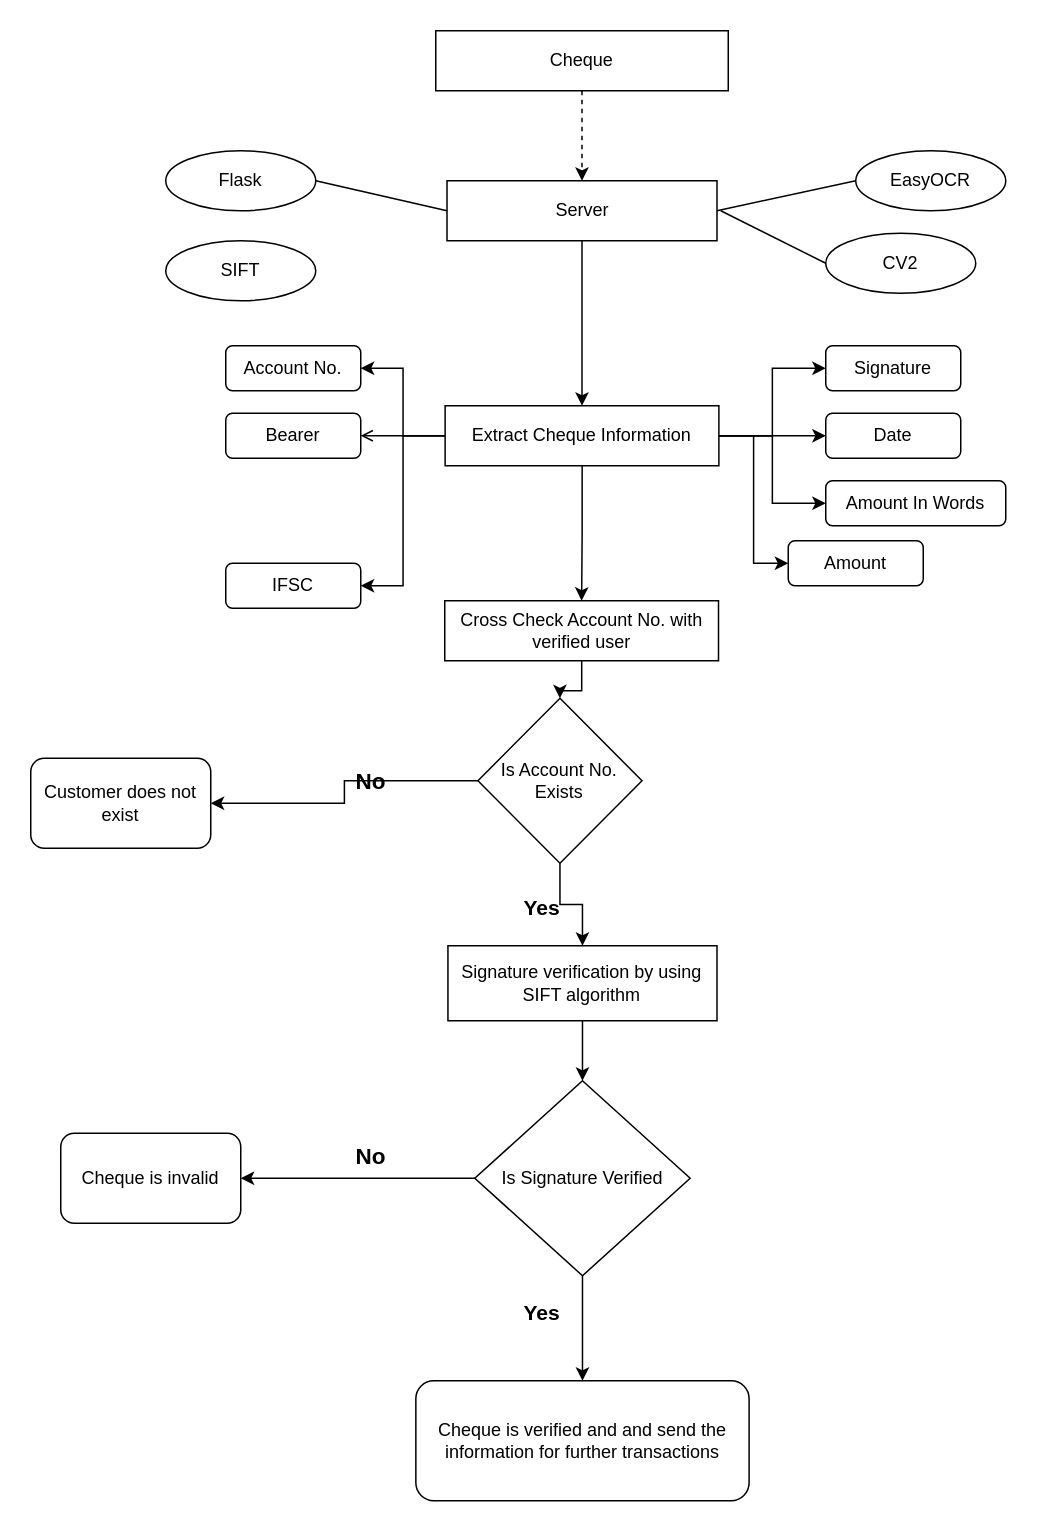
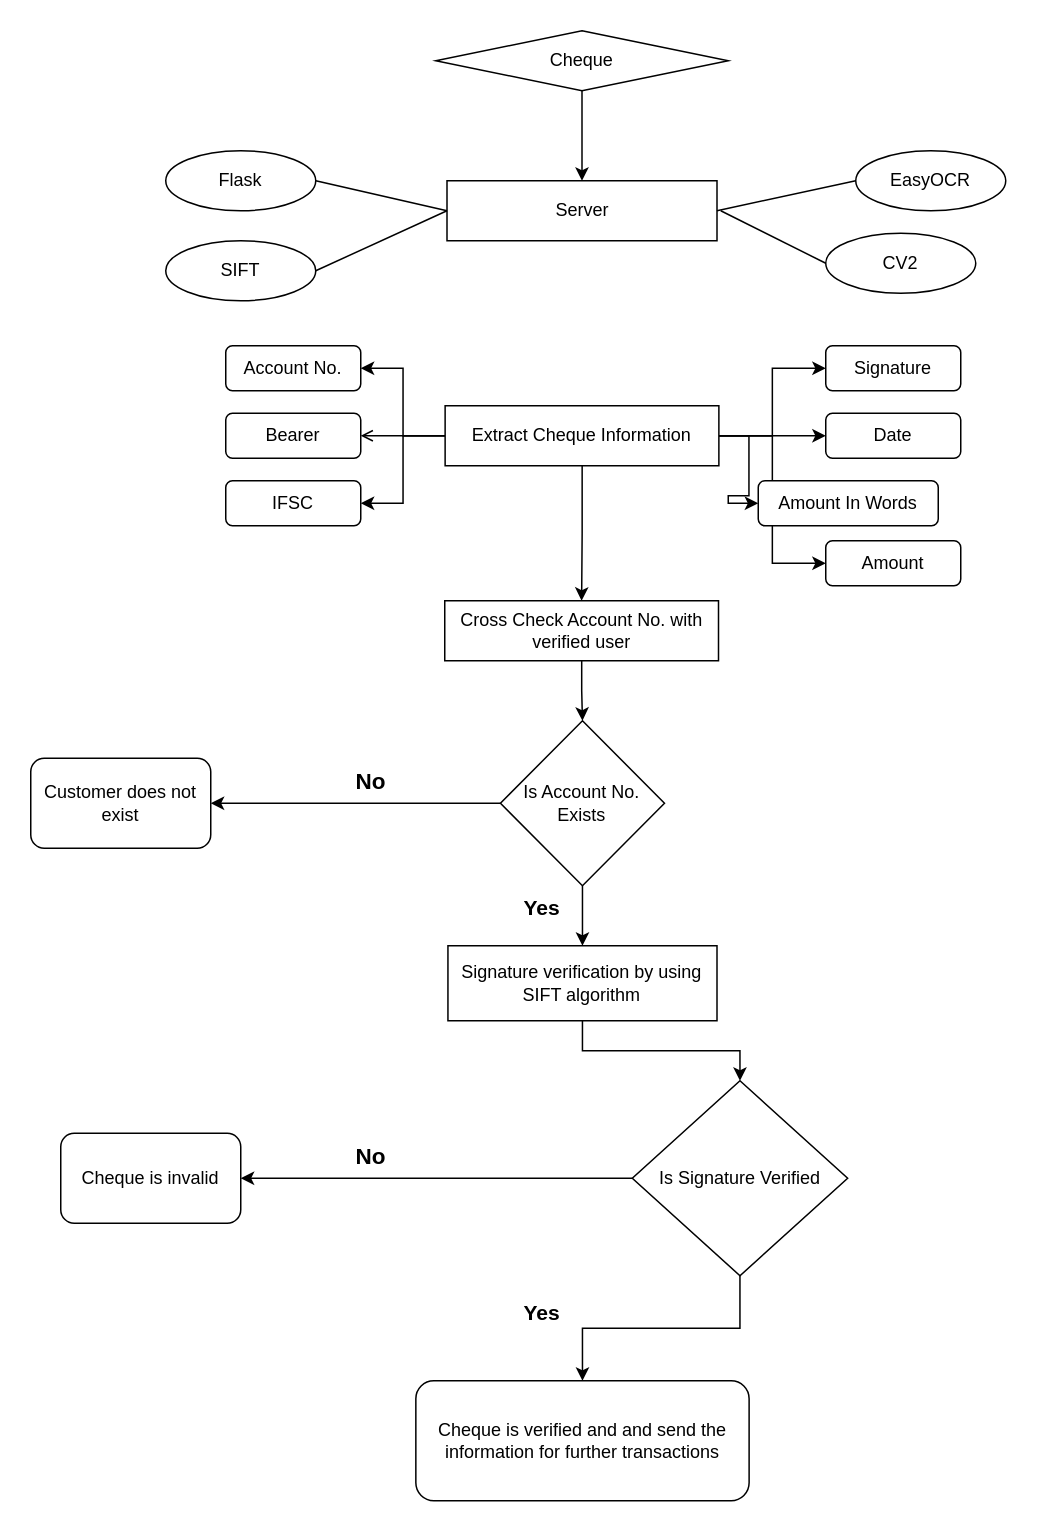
node "Cheque": shape rectangle -> diamond
edge "Cheque" -> "Server": style dashed -> solid
edge "Server" -- "SIFT": added
edge "Server" -> "Extract Cheque Information": removed
node "Amount In Words": moved (916, 503) -> (848, 503)
node "Amount": moved (856, 563) -> (893, 563)
node "IFSC": moved (293, 586) -> (293, 503)
node "Is Account No. Exists": moved (560, 781) -> (582, 803)
node "Is Signature Verified": moved (582, 1178) -> (740, 1178)
